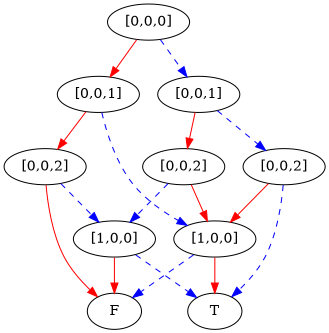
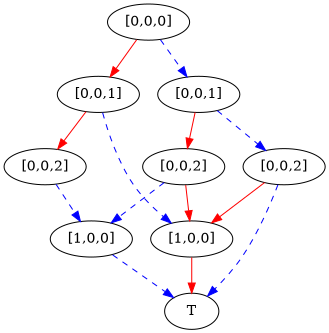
node "F": removed
